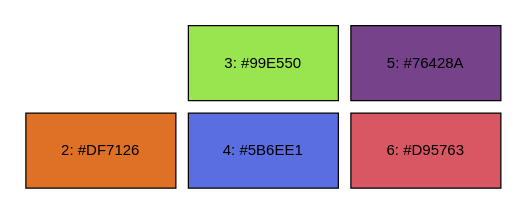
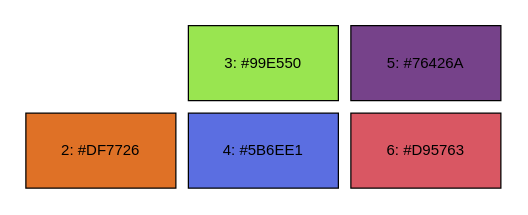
node "5: #76428A": label "5: #76428A" -> "5: #76426A"
node "2: #DF7126": label "2: #DF7126" -> "2: #DF7726"
